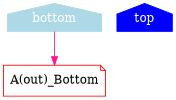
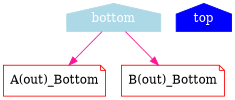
node "B(out)_Bottom": added
